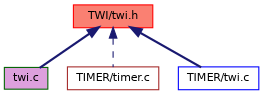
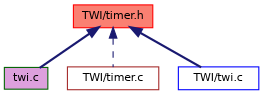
node "TWI/twi.h": label "TWI/twi.h" -> "TWI/timer.h"
node "TIMER/timer.c": label "TIMER/timer.c" -> "TWI/timer.c"
node "TIMER/twi.c": label "TIMER/twi.c" -> "TWI/twi.c"
